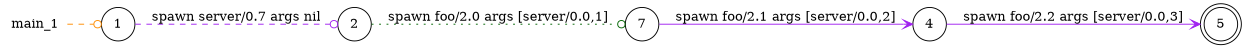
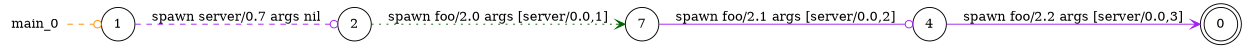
node "main_1": label "main_1" -> "main_0"
edge "2" -> "7": arrowhead odot -> vee
edge "7" -> "4": arrowhead vee -> odot
node "5": label "5" -> "0"
